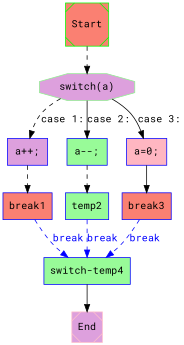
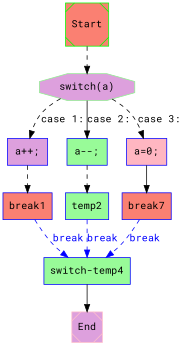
edge "switch(a)" -> "a=0;": style solid -> dashed
node "break3": label "break3" -> "break7"
